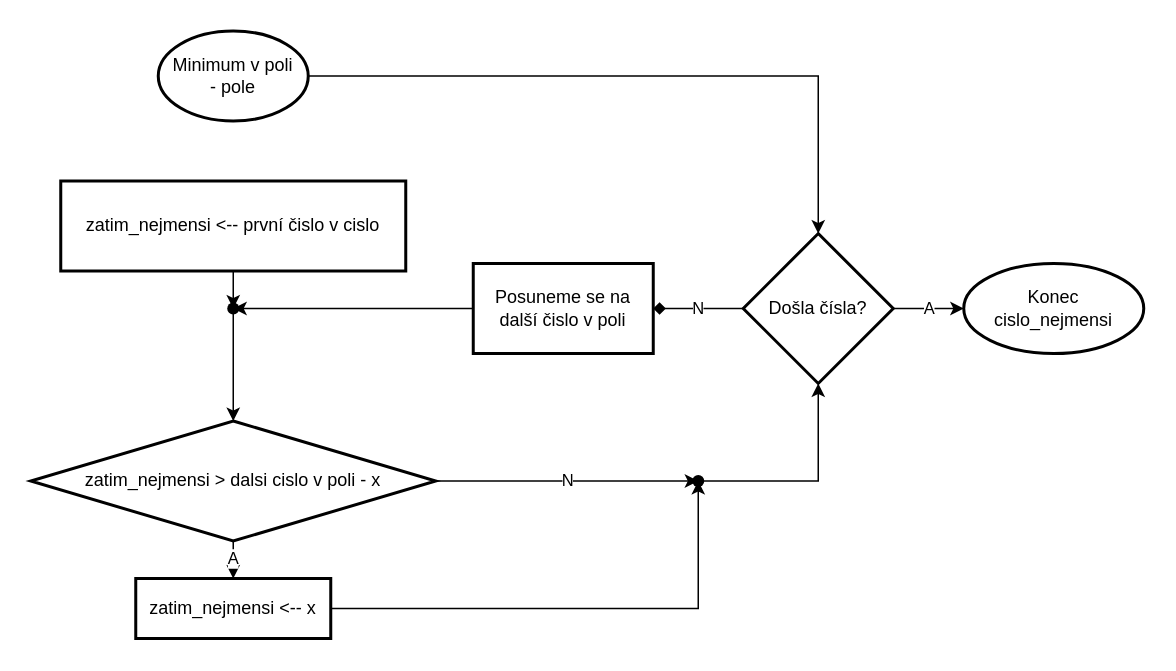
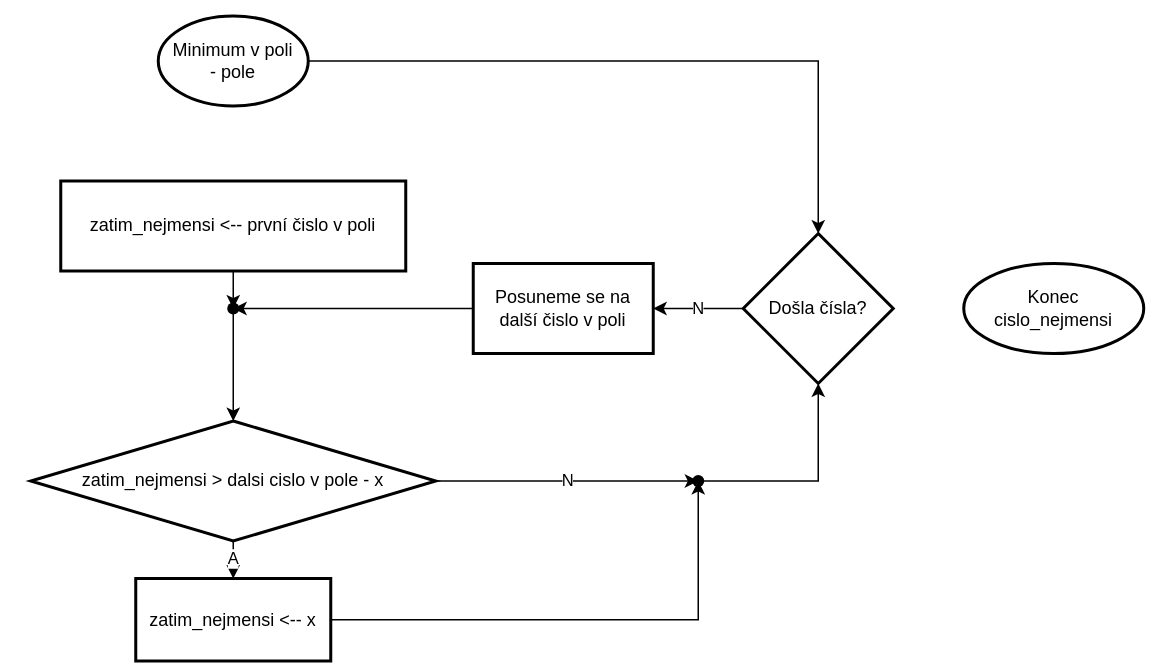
node "Minimum v poli - pole": moved (233, 76) -> (233, 61)
node "zatim_nejmensi <-- první čislo v cislo": label "zatim_nejmensi <-- první čislo v cislo" -> "zatim_nejmensi <-- první čislo v poli"
edge "Došla čísla?" -> "Posuneme se na další čislo v poli": arrowhead diamond -> classic
edge "Došla čísla?" -> "Konec cislo_nejmensi": removed, label "A"
node "zatim_nejmensi > dalsi cislo v poli - x": label "zatim_nejmensi > dalsi cislo v poli - x" -> "zatim_nejmensi > dalsi cislo v pole - x"
node "zatim_nejmensi <-- x": size 195x60 -> 195x83
